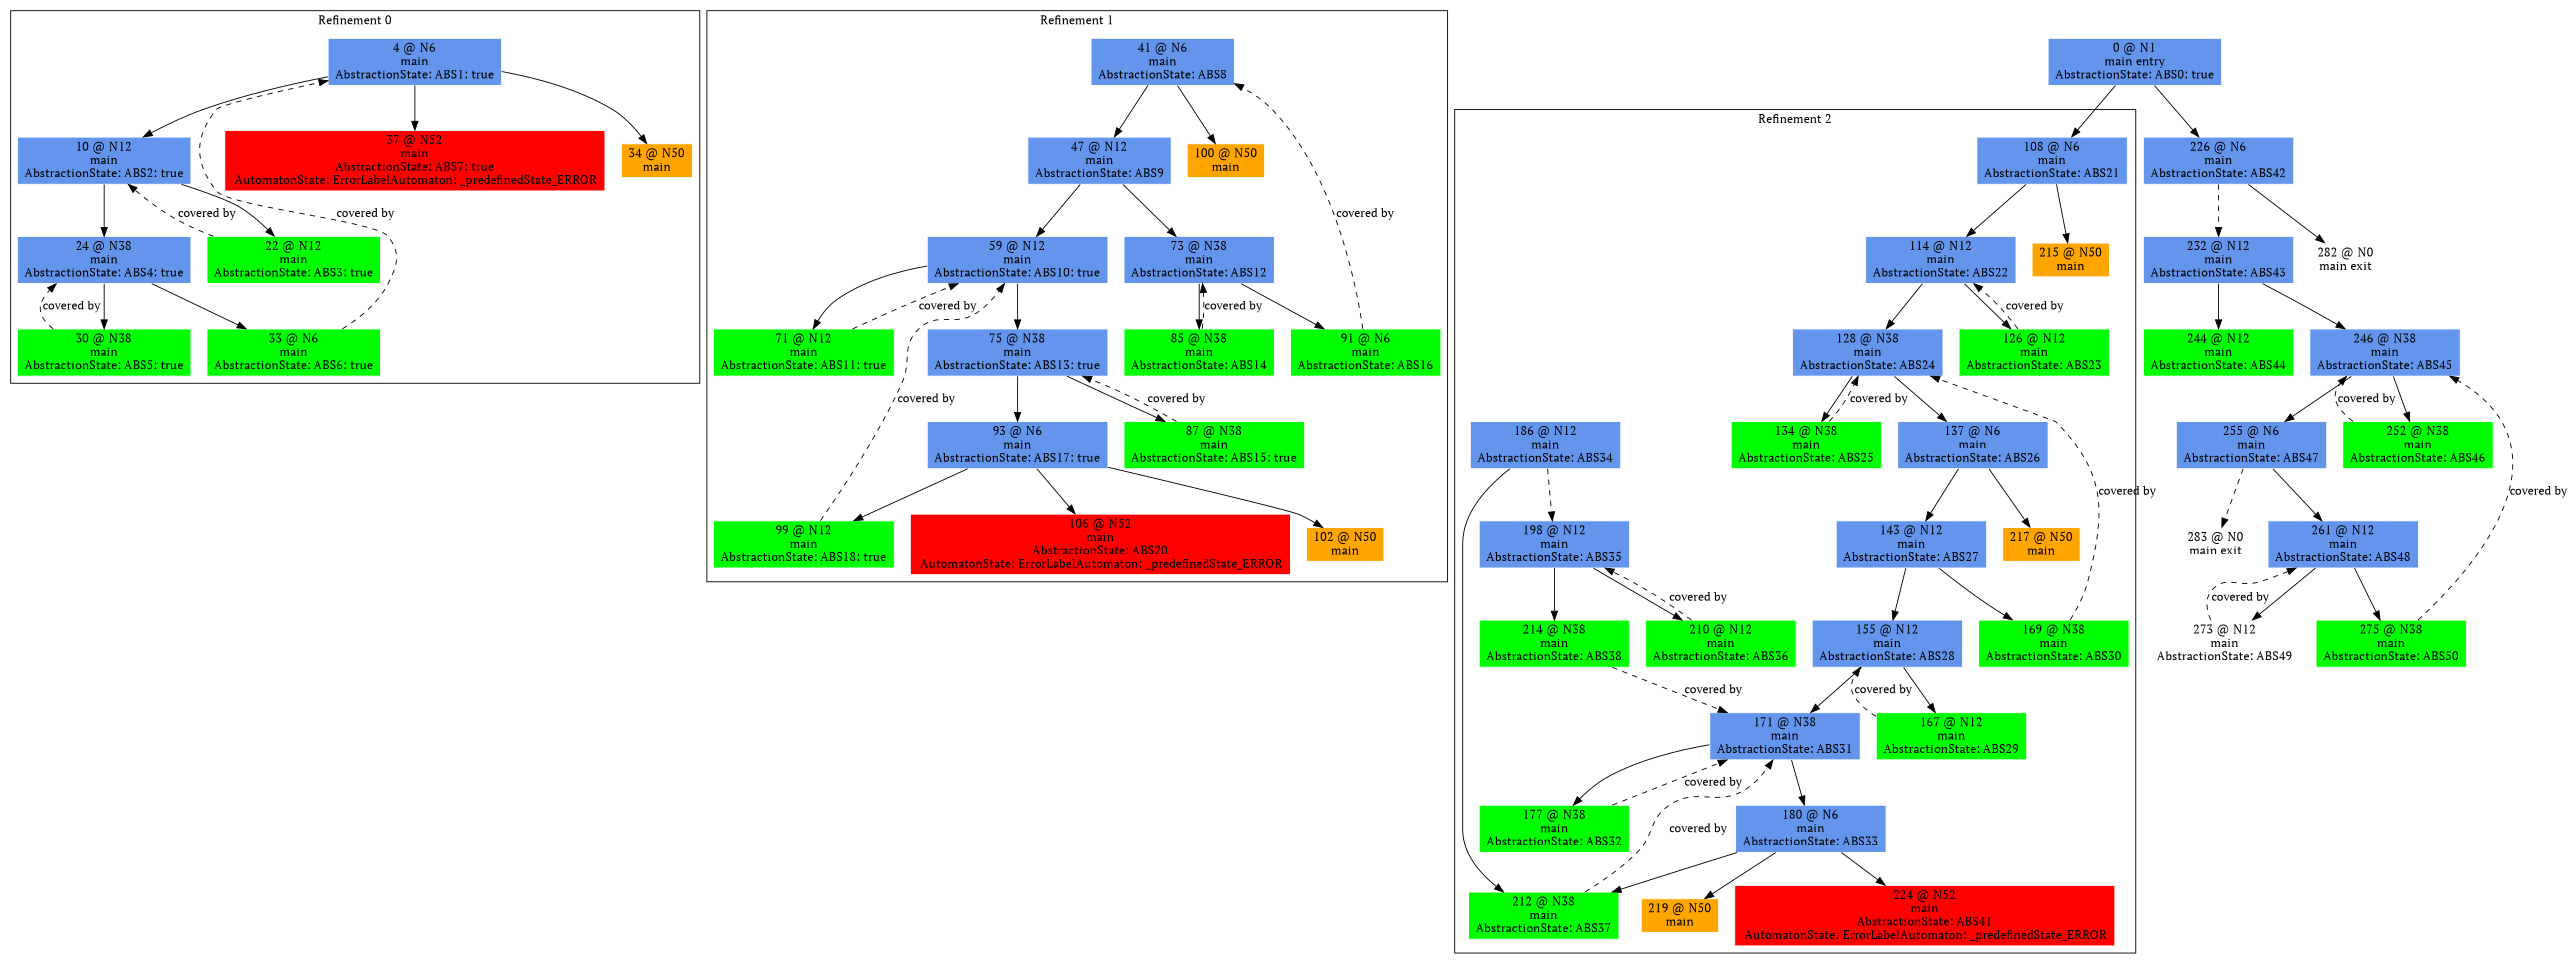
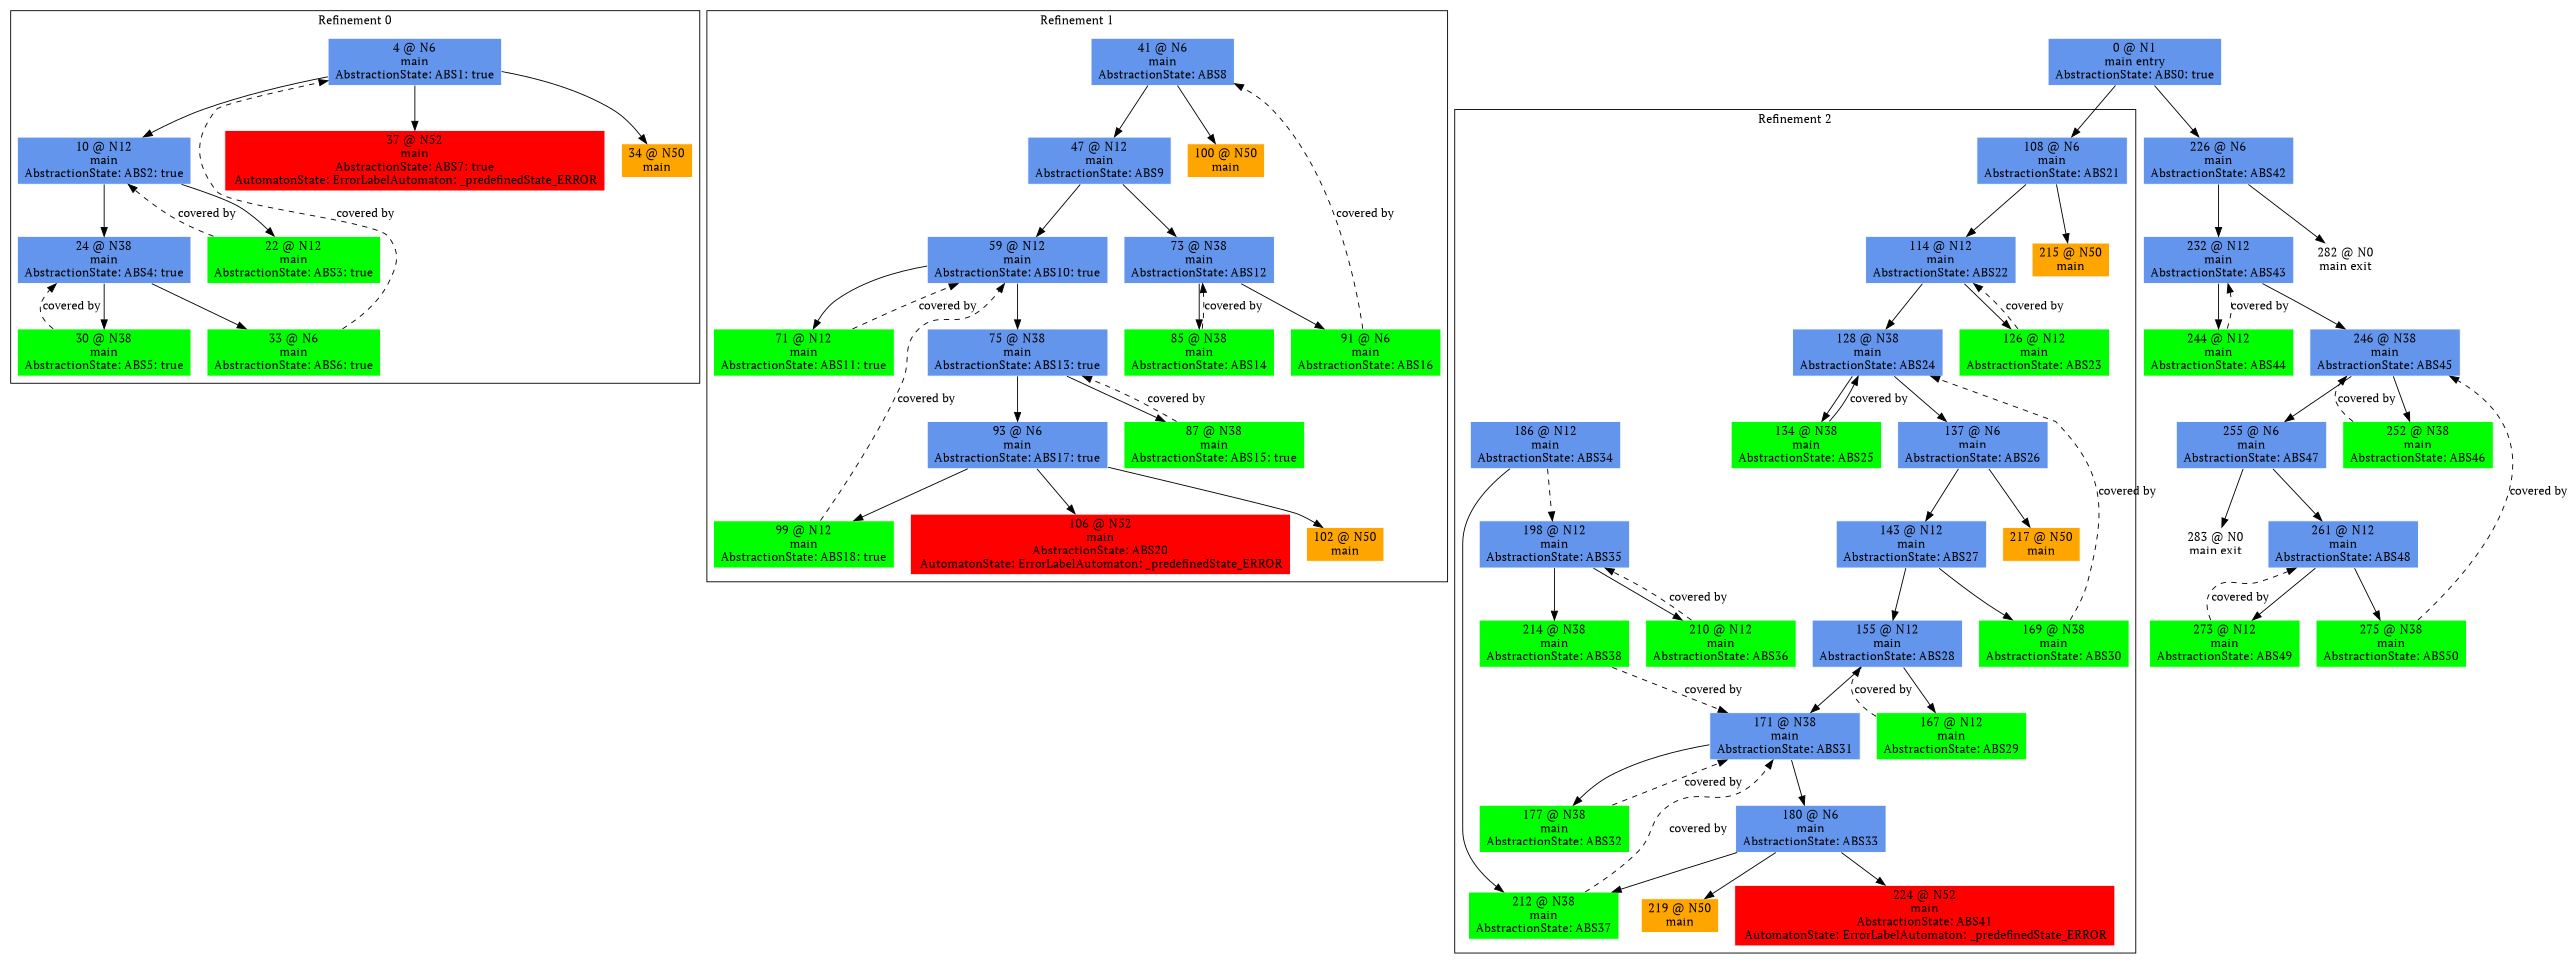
edge "226 @ N6 main AbstractionState: ABS42" -> "232 @ N12 main AbstractionState: ABS43": style dashed -> solid
edge "244 @ N12 main AbstractionState: ABS44" -> "232 @ N12 main AbstractionState: ABS43": added, label "covered by"
edge "134 @ N38 main AbstractionState: ABS25" -> "128 @ N38 main AbstractionState: ABS24": style dashed -> solid
edge "255 @ N6 main AbstractionState: ABS47" -> "283 @ N0 main exit": style dashed -> solid
node "273 @ N12 main AbstractionState: ABS49": fillcolor white -> green
